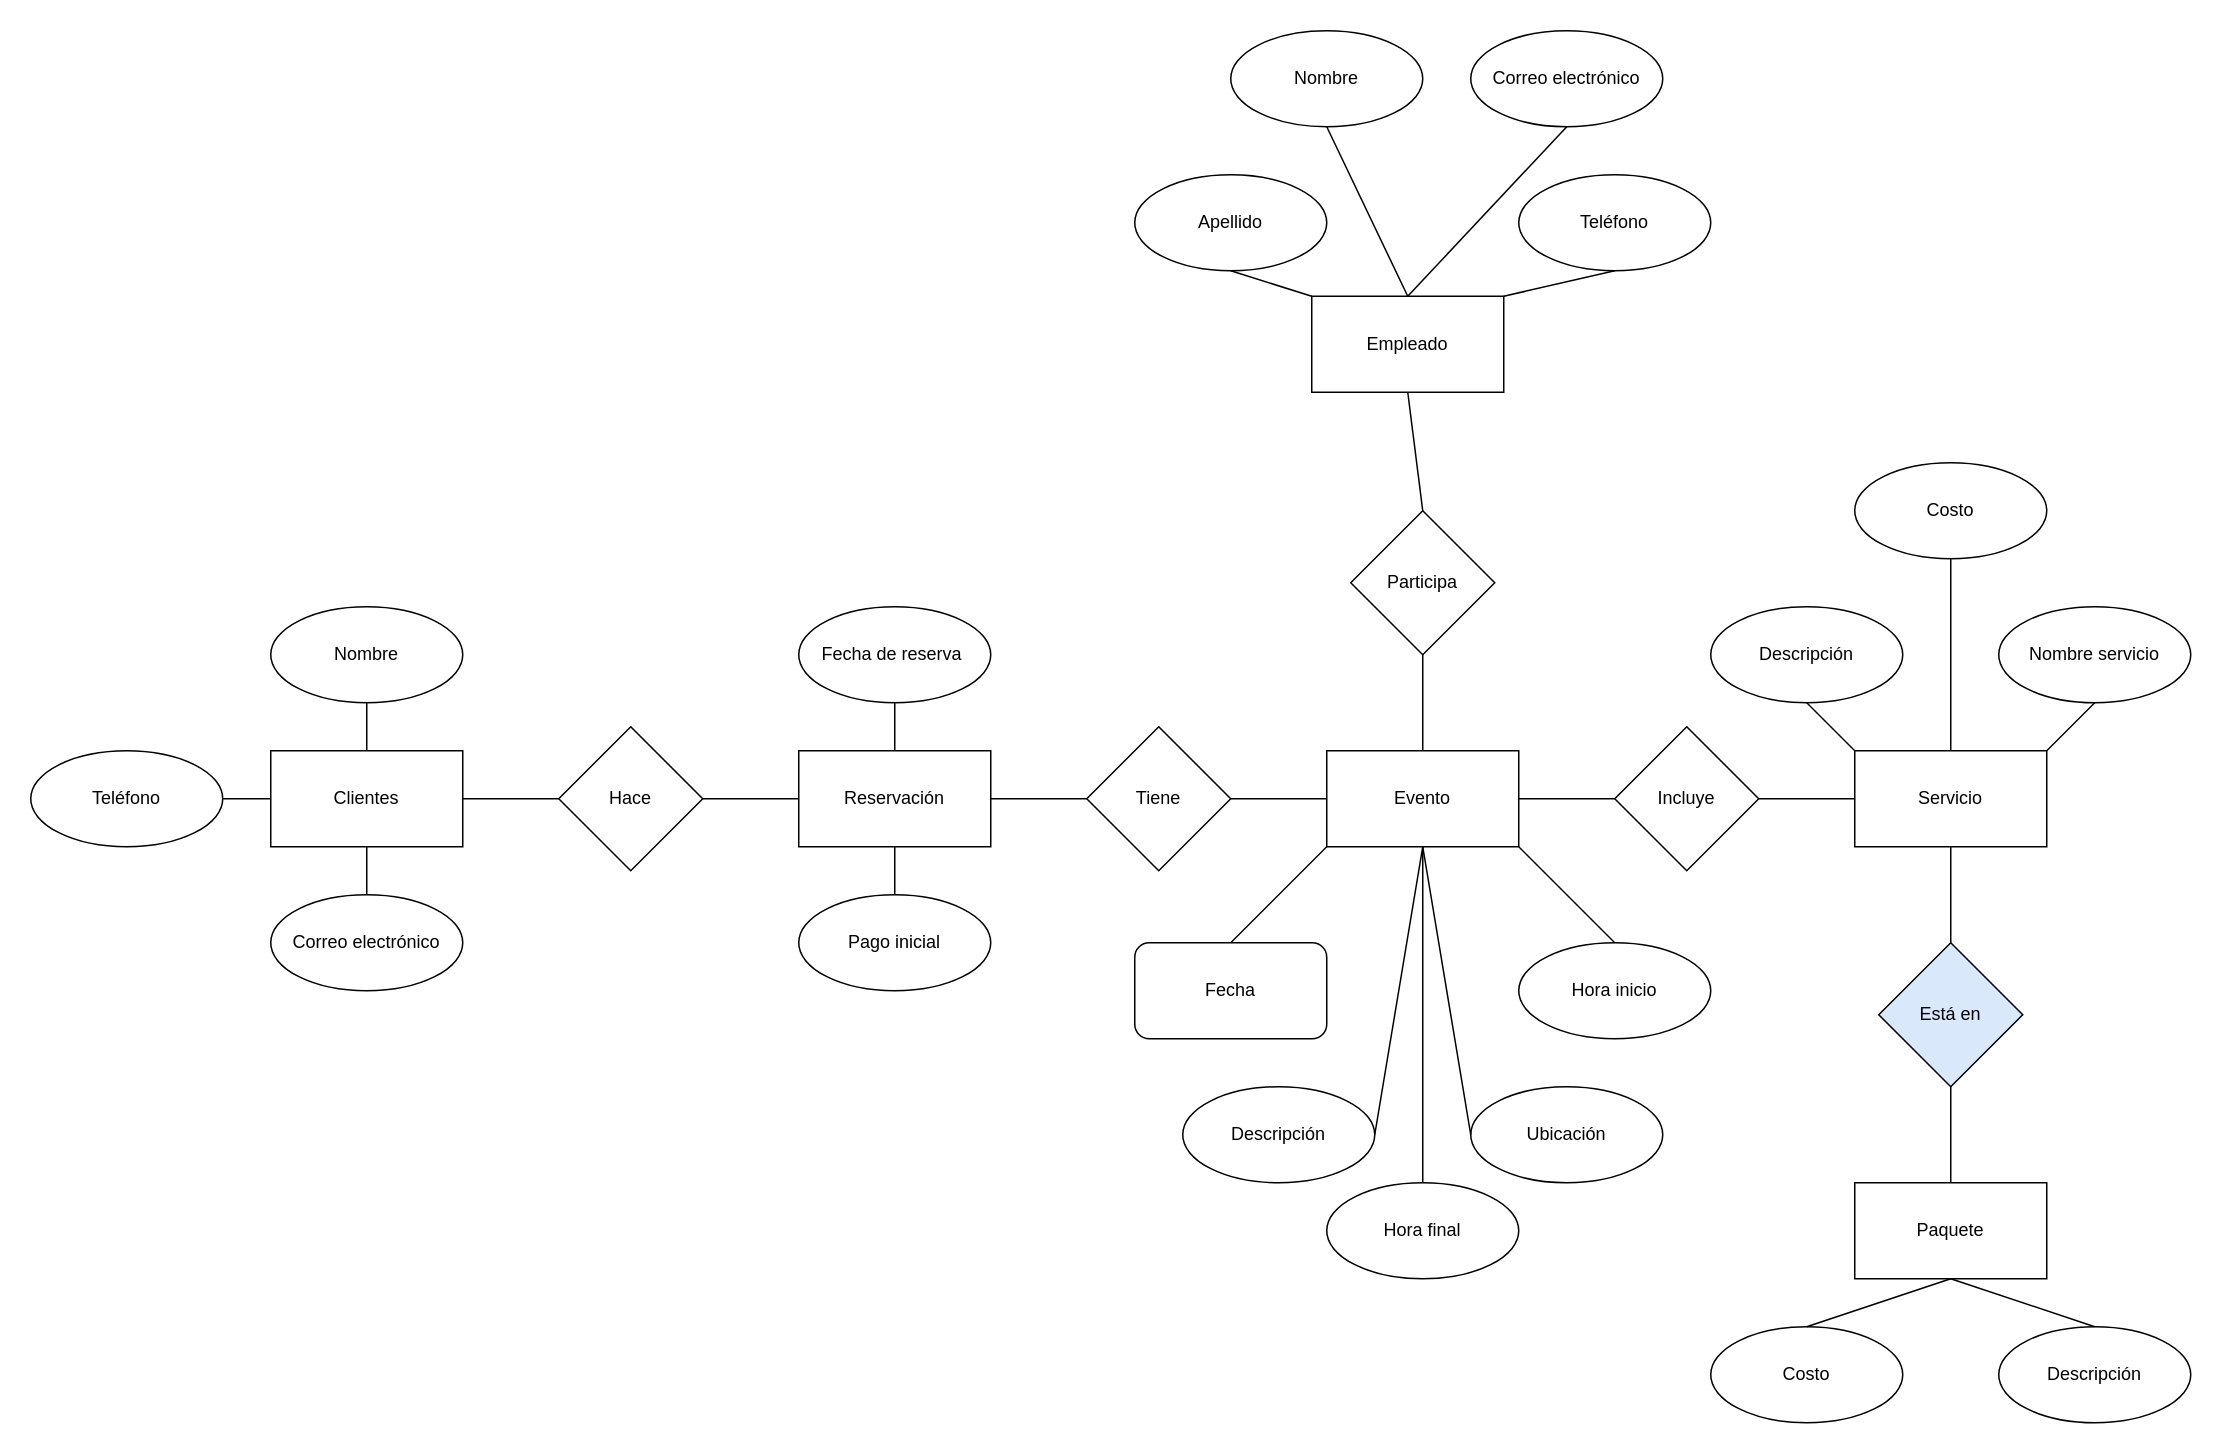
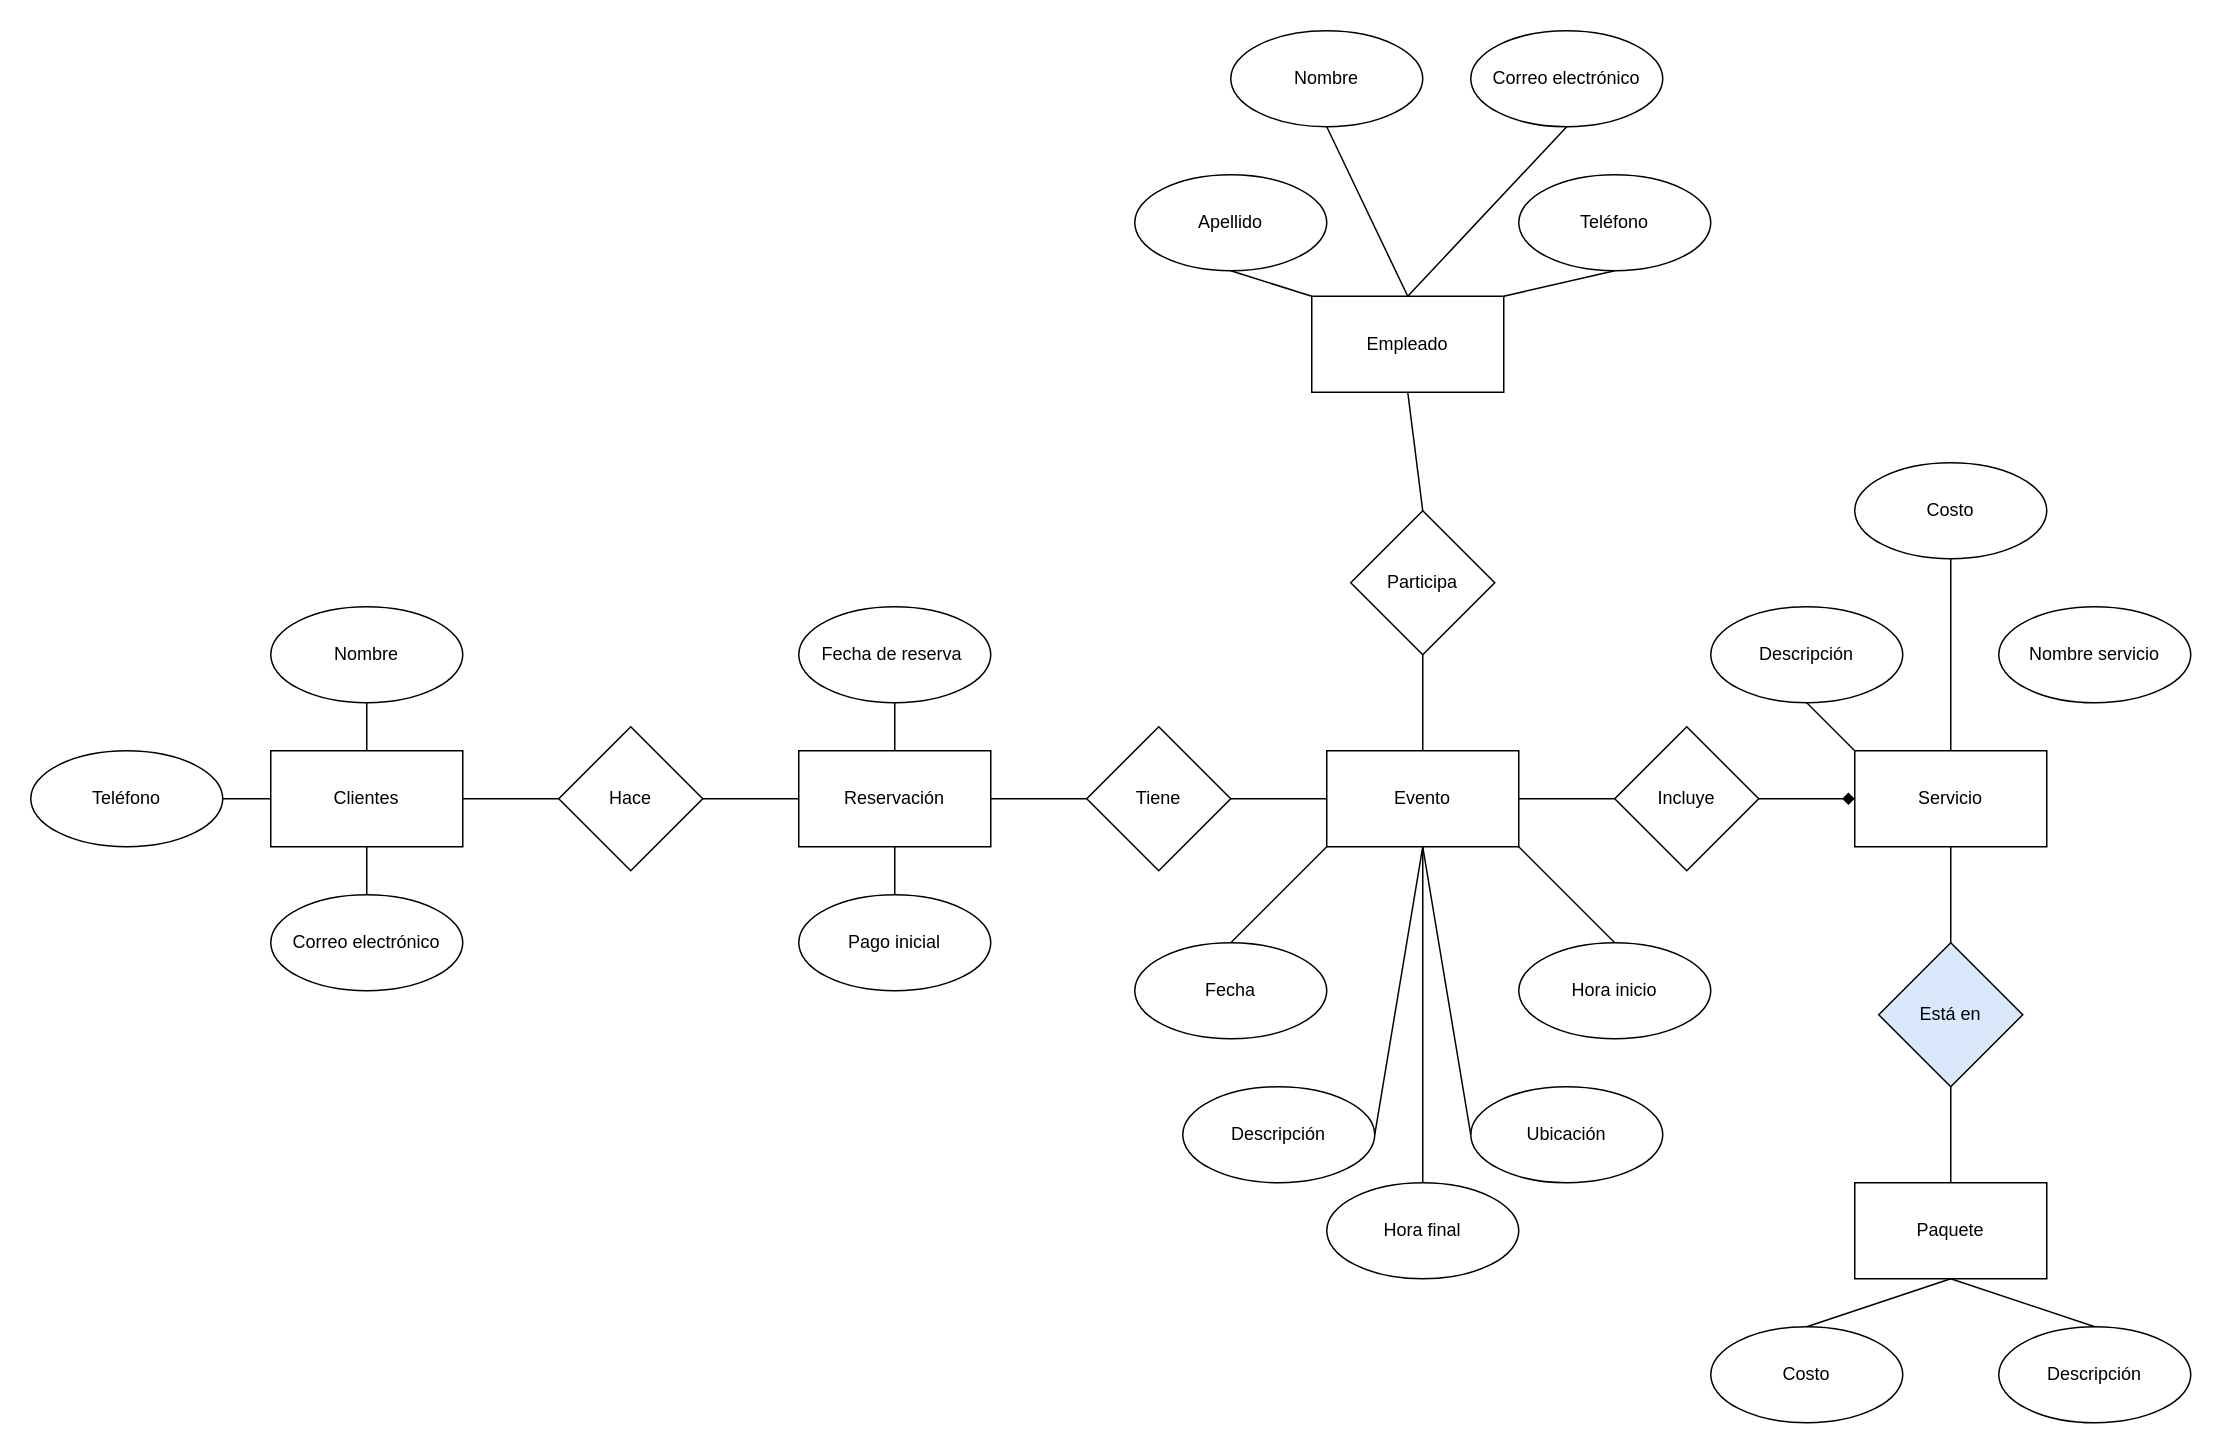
edge "Nombre servicio" -- "Servicio": removed
edge "Incluye" -- "Servicio": arrowhead none -> diamond
node "Fecha": shape rounded rectangle -> ellipse
